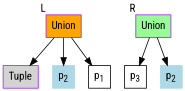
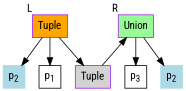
node "Union L": label "Union L" -> "Tuple L"
edge "Tuple" -> "Union R": added
